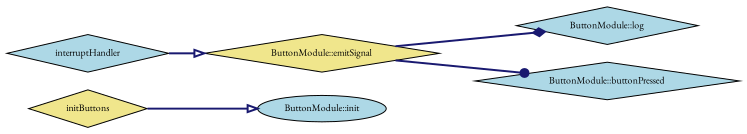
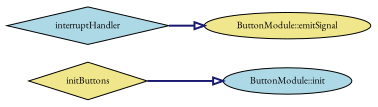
node "ButtonModule::log": removed
node "ButtonModule::emitSignal": shape diamond -> ellipse
node "ButtonModule::buttonPressed": removed
